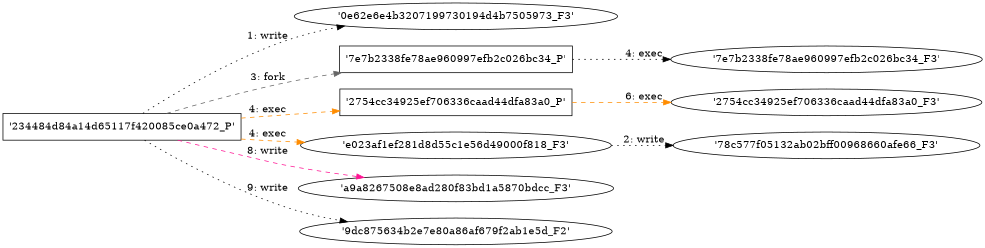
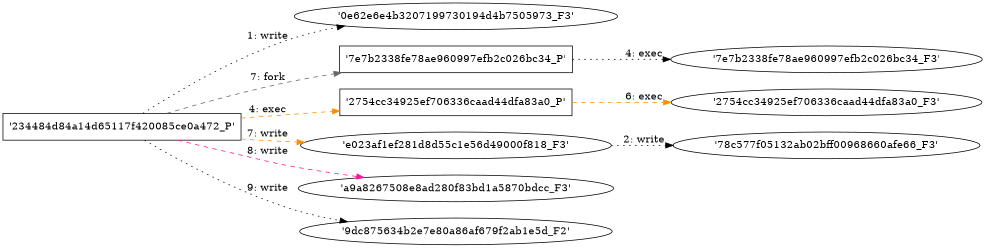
edge "'234484d84a14d65117f420085ce0a472_P'" -> "'7e7b2338fe78ae960997efb2c026bc34_P'": label "3: fork" -> "7: fork"
edge "'234484d84a14d65117f420085ce0a472_P'" -> "'e023af1ef281d8d55c1e56d49000f818_F3'": label "4: exec" -> "7: write"
